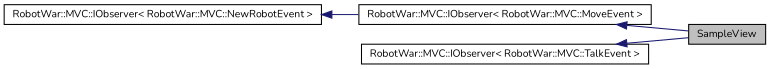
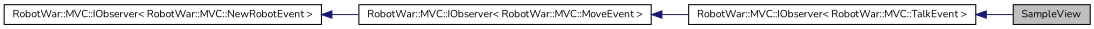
edge "SampleView" -> "RobotWar::MVC::IObserver< RobotWar::MVC::MoveEvent >": now "RobotWar::MVC::IObserver< RobotWar::MVC::TalkEvent >" -> "RobotWar::MVC::IObserver< RobotWar::MVC::MoveEvent >"
